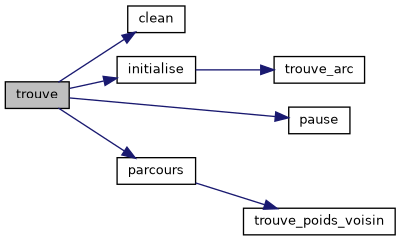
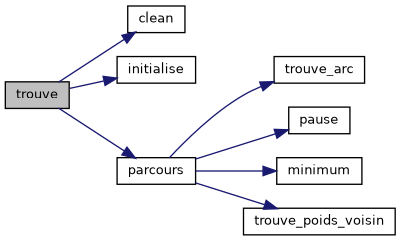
edge "initialise" -> "trouve_arc": now "parcours" -> "trouve_arc"
edge "trouve" -> "pause": now "parcours" -> "pause"
node "minimum": added
